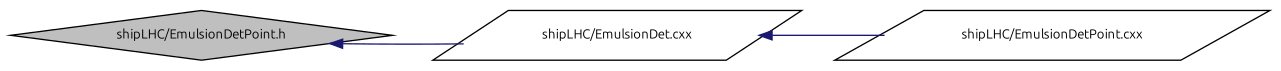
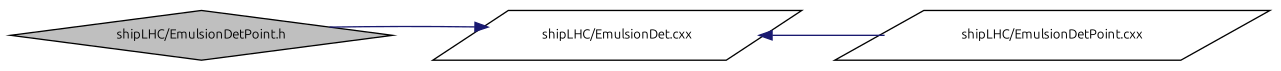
edge "shipLHC/EmulsionDet.cxx" -> "shipLHC/EmulsionDetPoint.h": reversed
